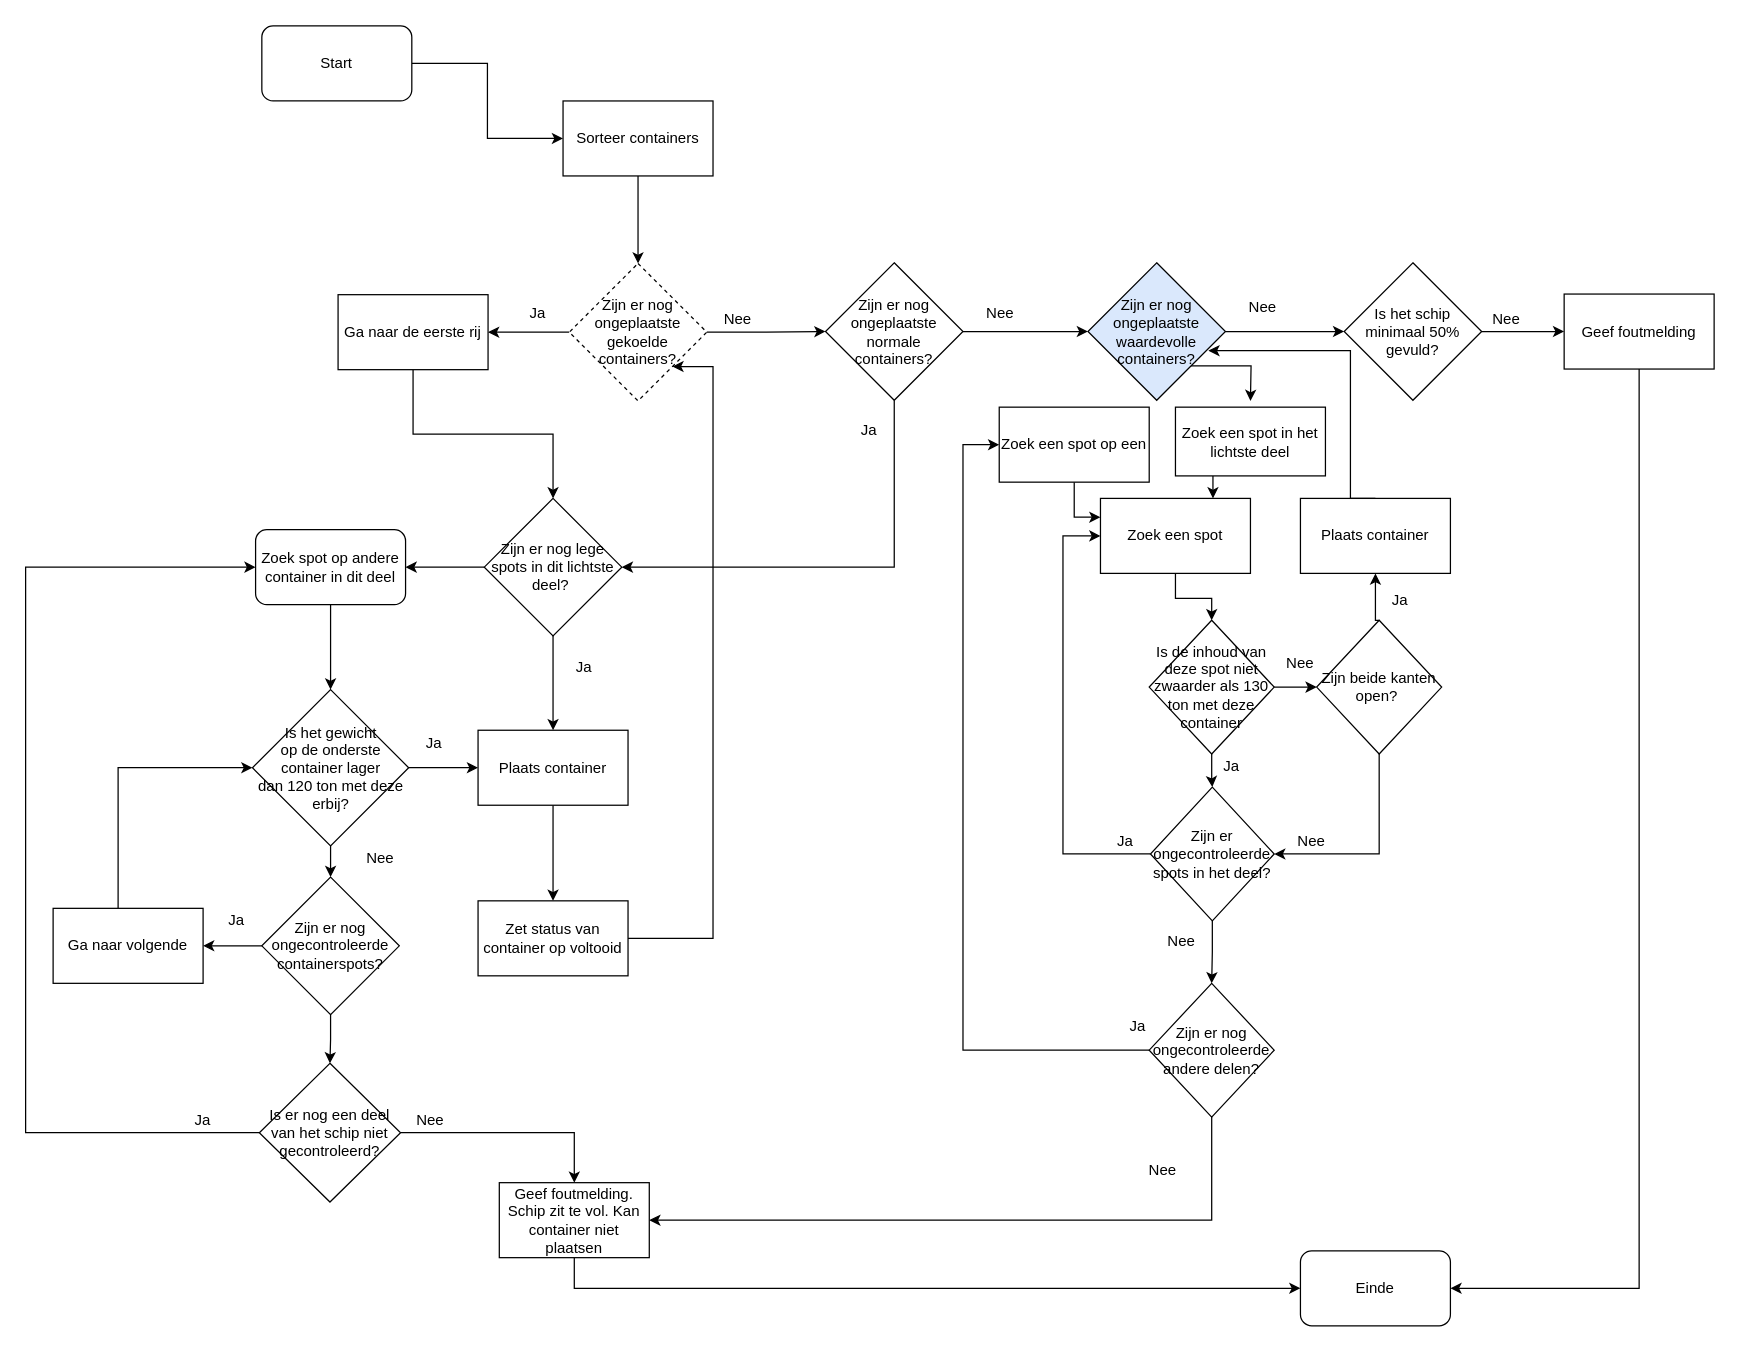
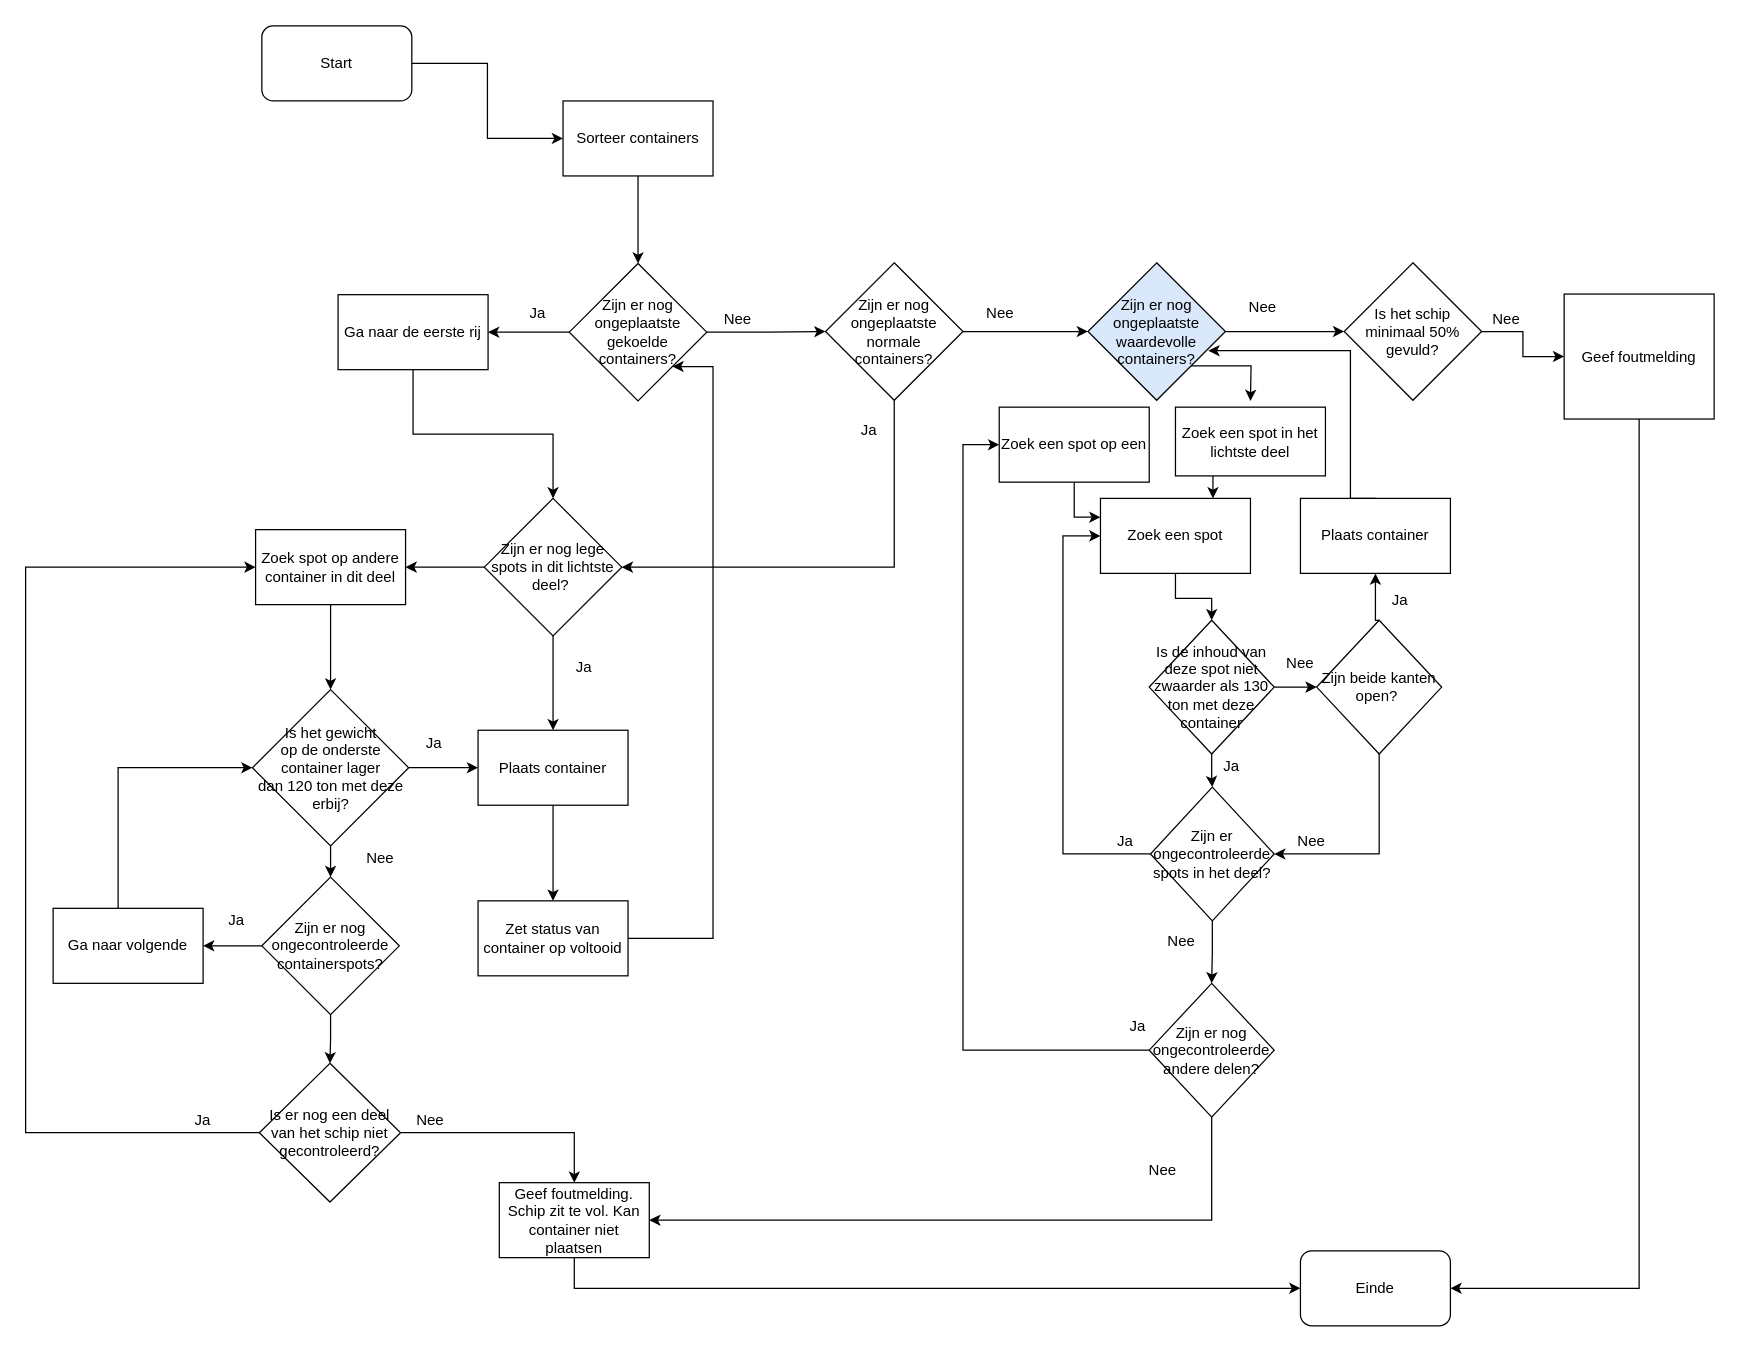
node "Geef foutmelding": size 150x75 -> 150x125
node "Zijn er nog ongeplaatste gekoelde containers?": style dashed -> solid
node "Zoek spot op andere container in dit deel": shape rounded rectangle -> rectangle
